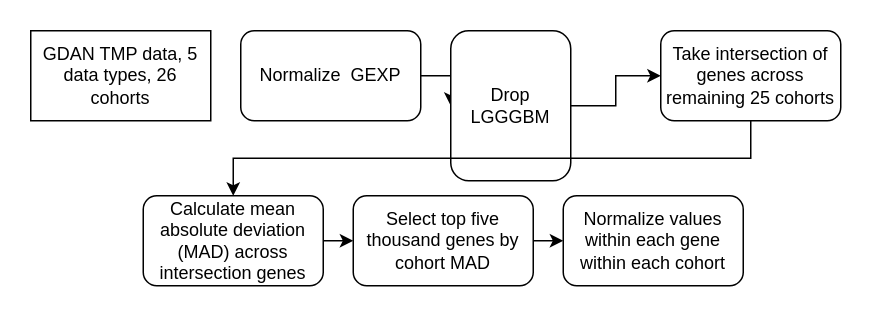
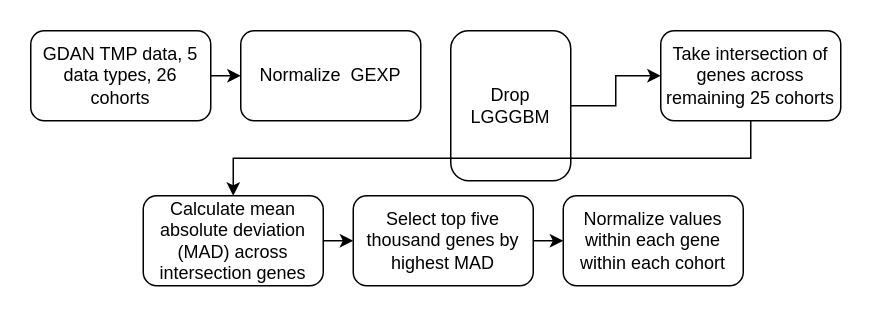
node "GDAN TMP data, 5 data types, 26 cohorts": shape rectangle -> rounded rectangle
edge "GDAN TMP data, 5 data types, 26 cohorts" -> "Normalize GEXP": added
edge "Normalize GEXP" -> "Drop LGGGBM": removed
node "Select top five thousand genes by cohort MAD": label "Select top five thousand genes by cohort MAD" -> "Select top five thousand genes by highest MAD"
